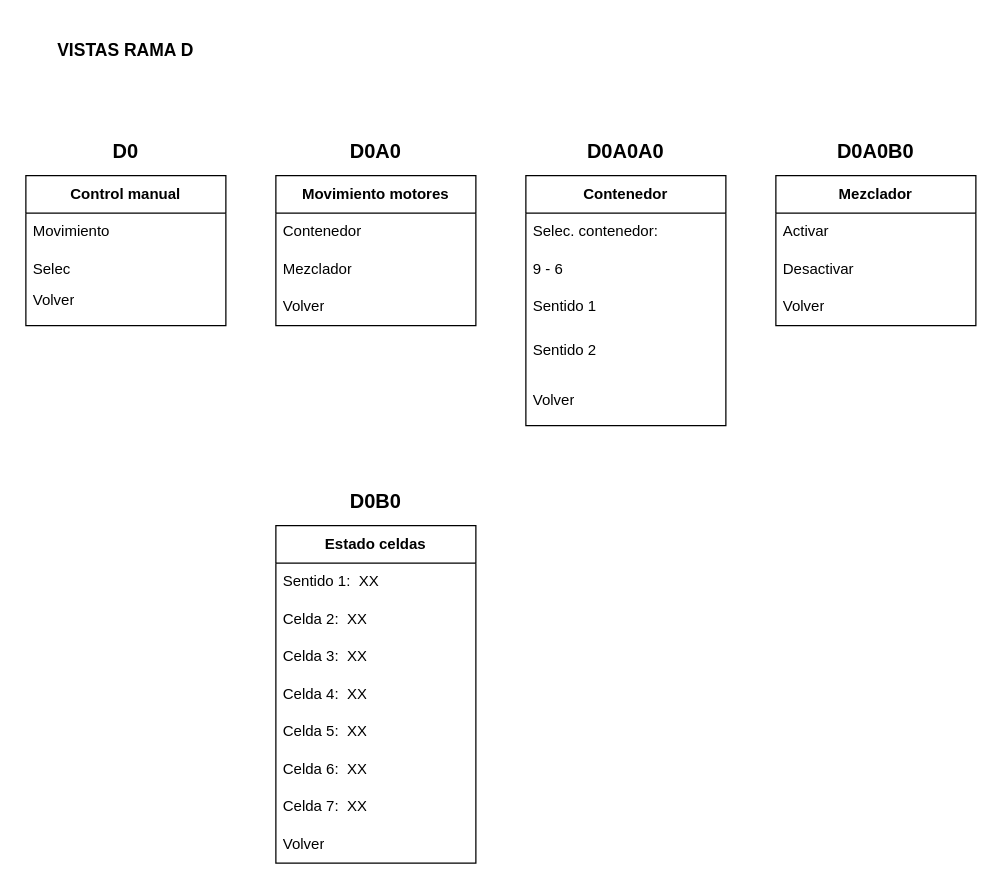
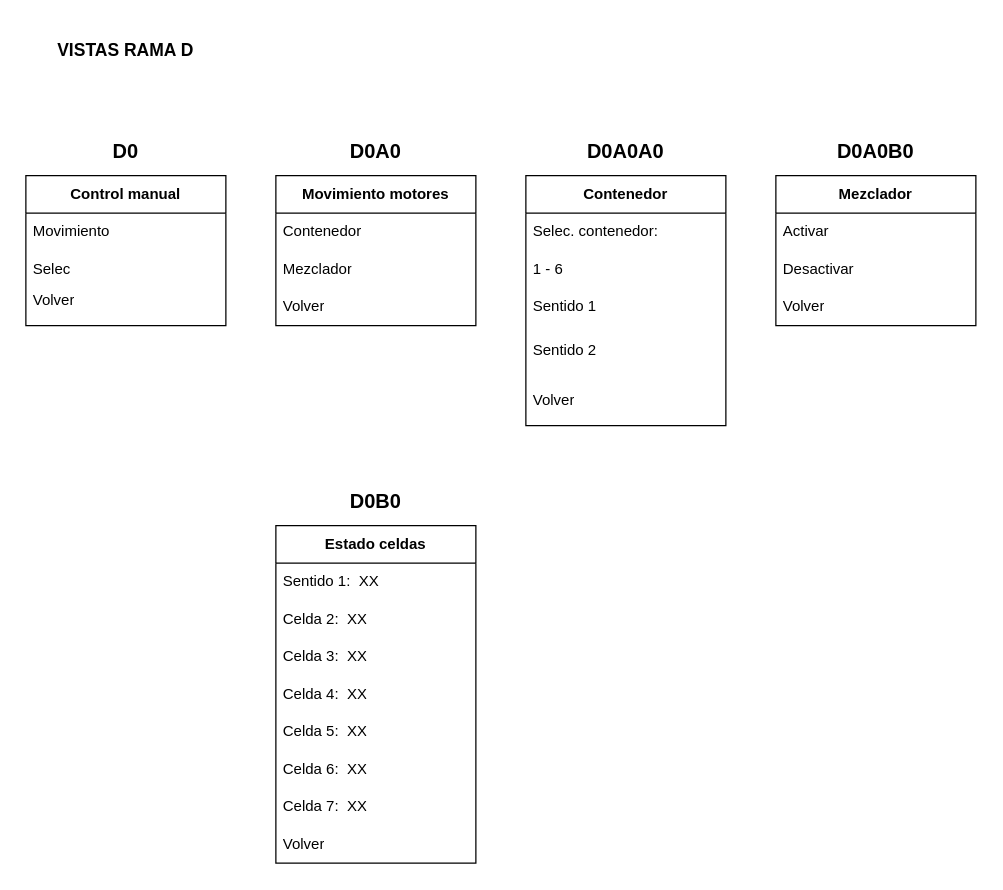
node "9 - 6": label "9 - 6" -> "1 - 6"
